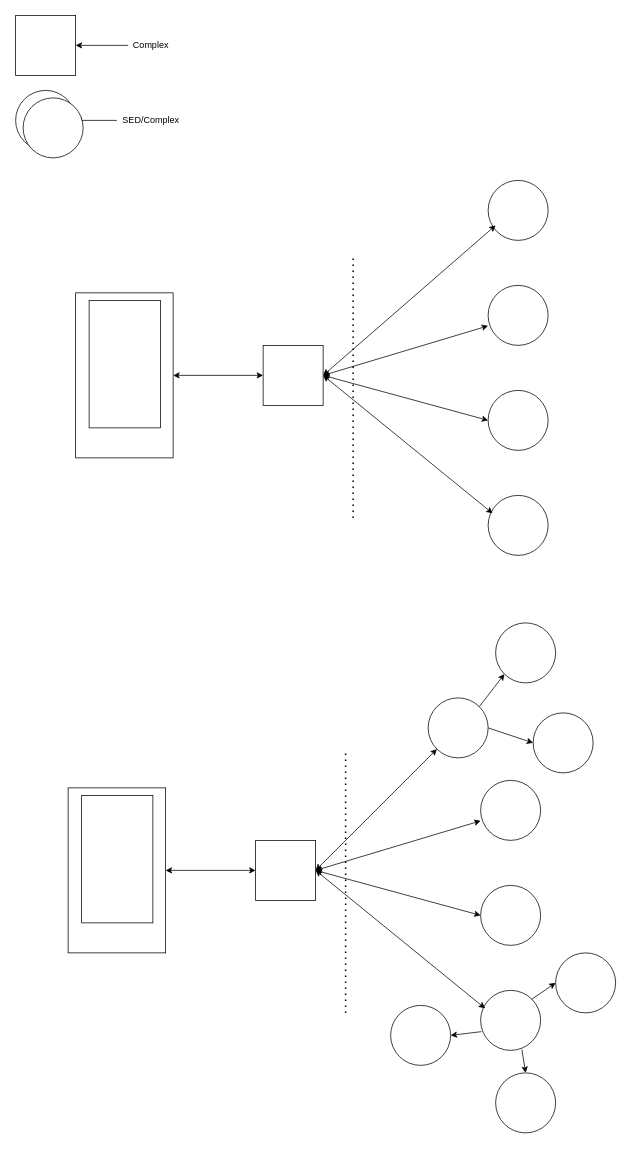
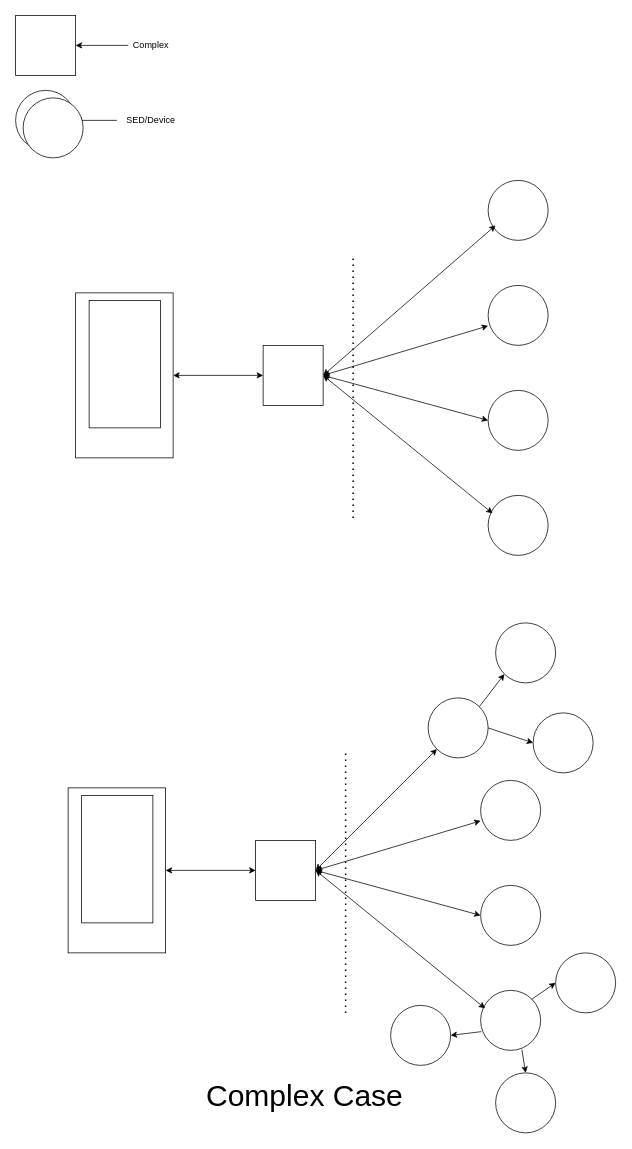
node "SED/Complex": label "SED/Complex" -> "SED/Device"
node "Complex Case": added
